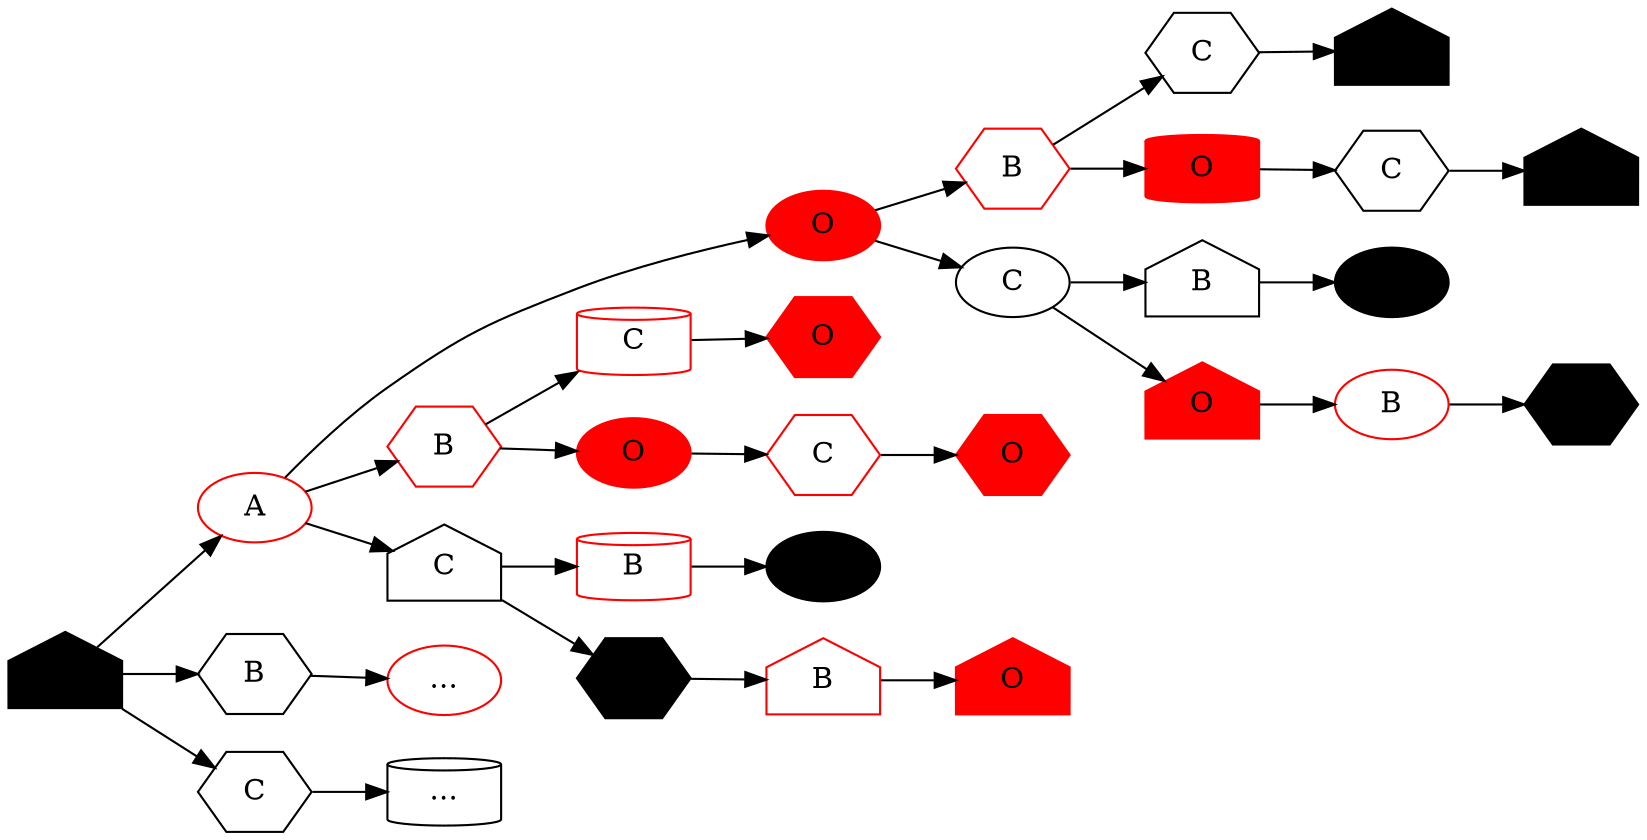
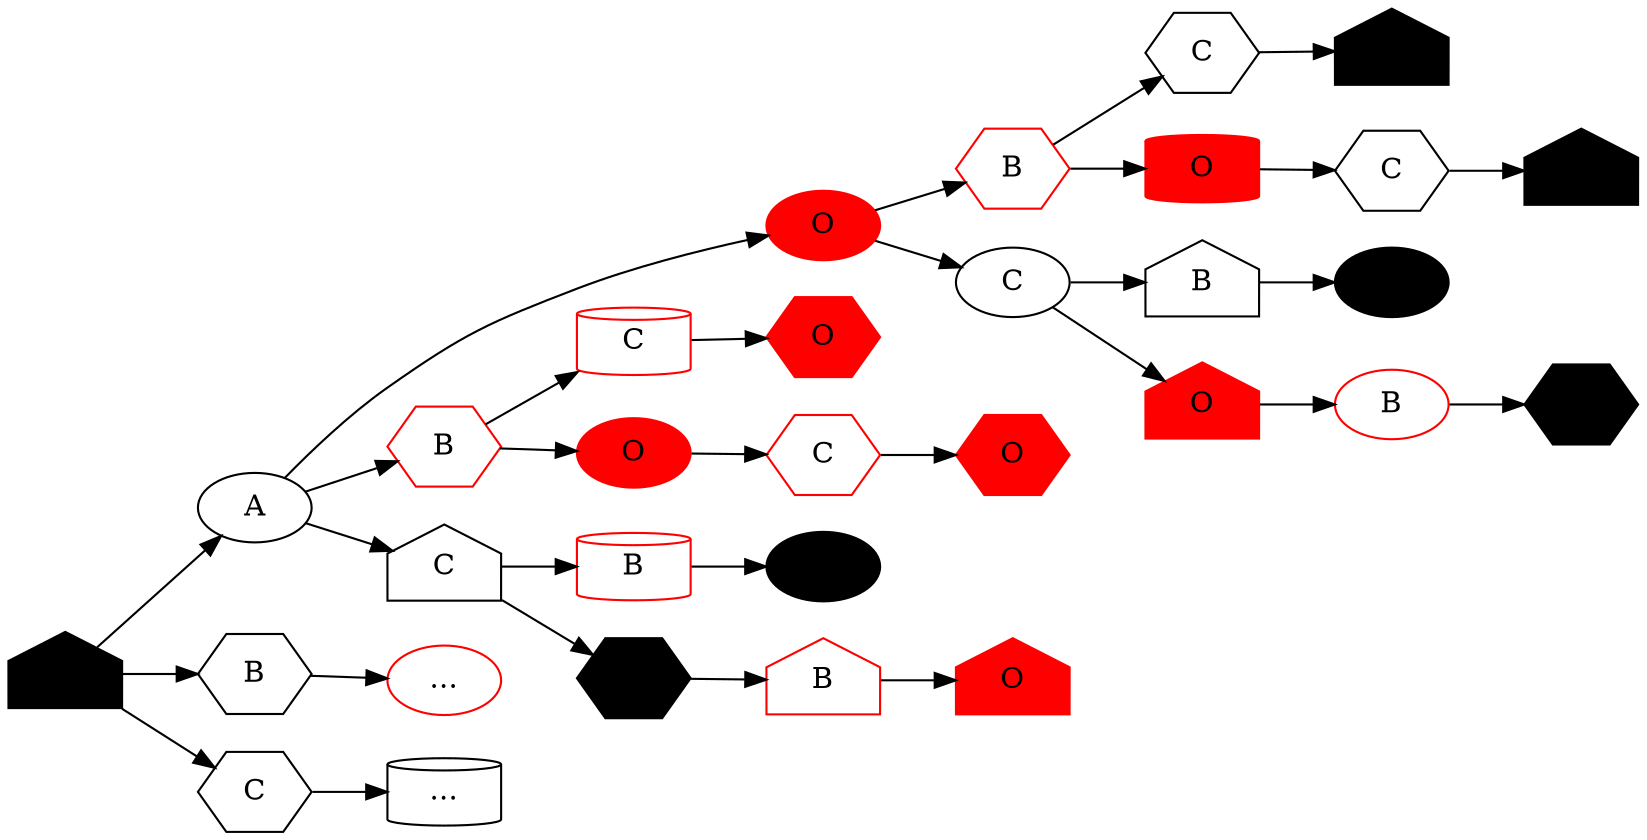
node "A": color red -> black
